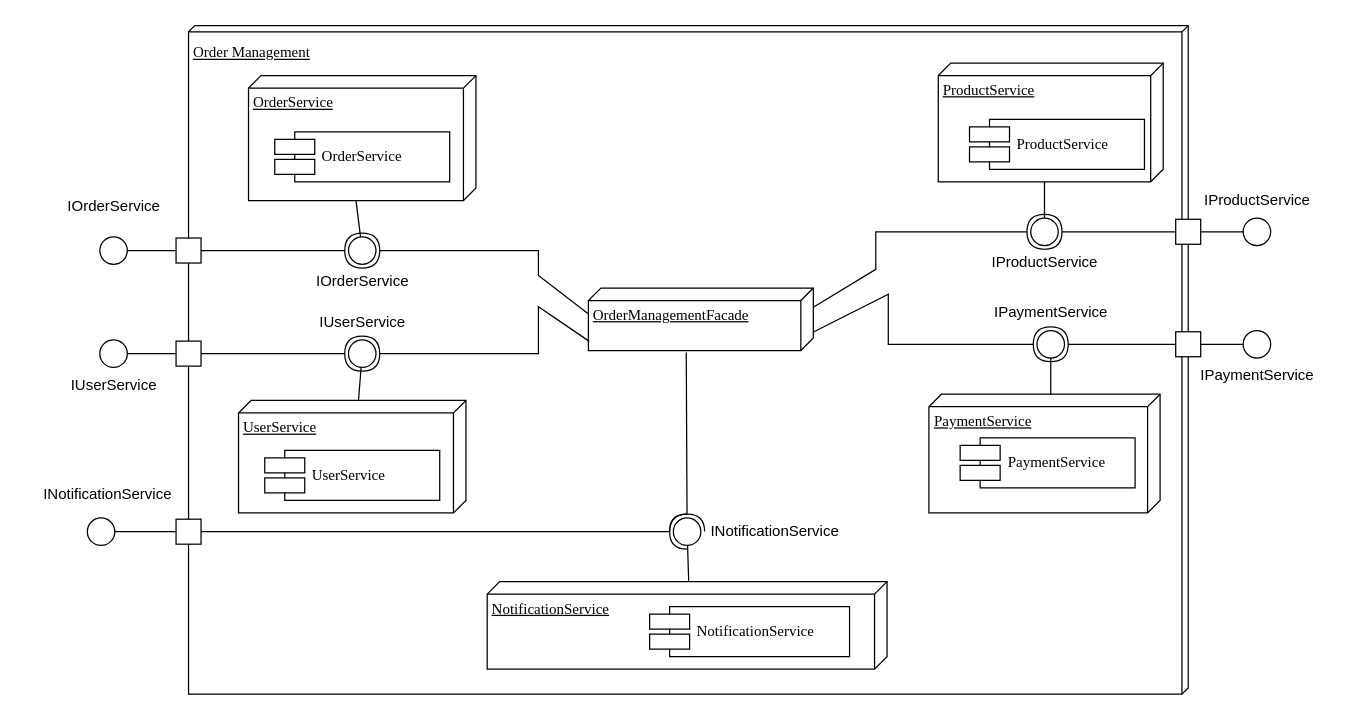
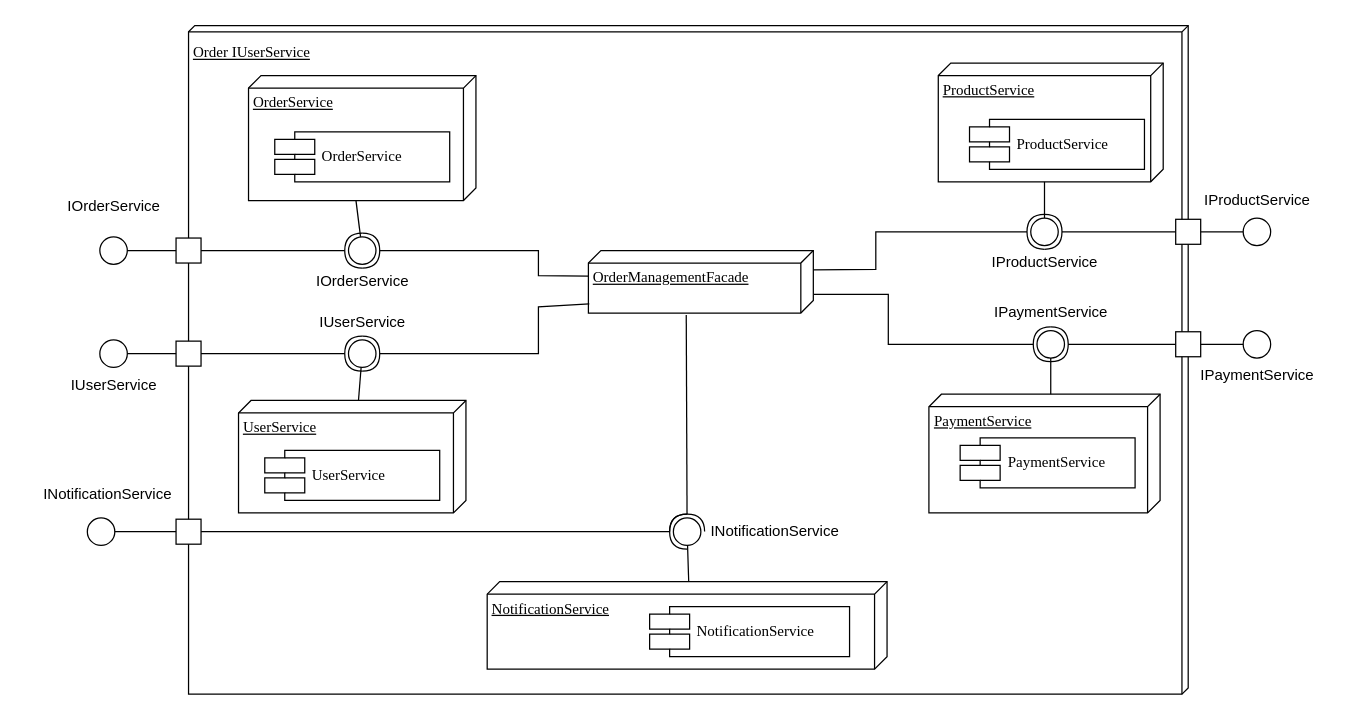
node "Order Management": label "Order Management" -> "Order IUserService"
node "OrderManagementFacade": moved (701, 319) -> (701, 282)
